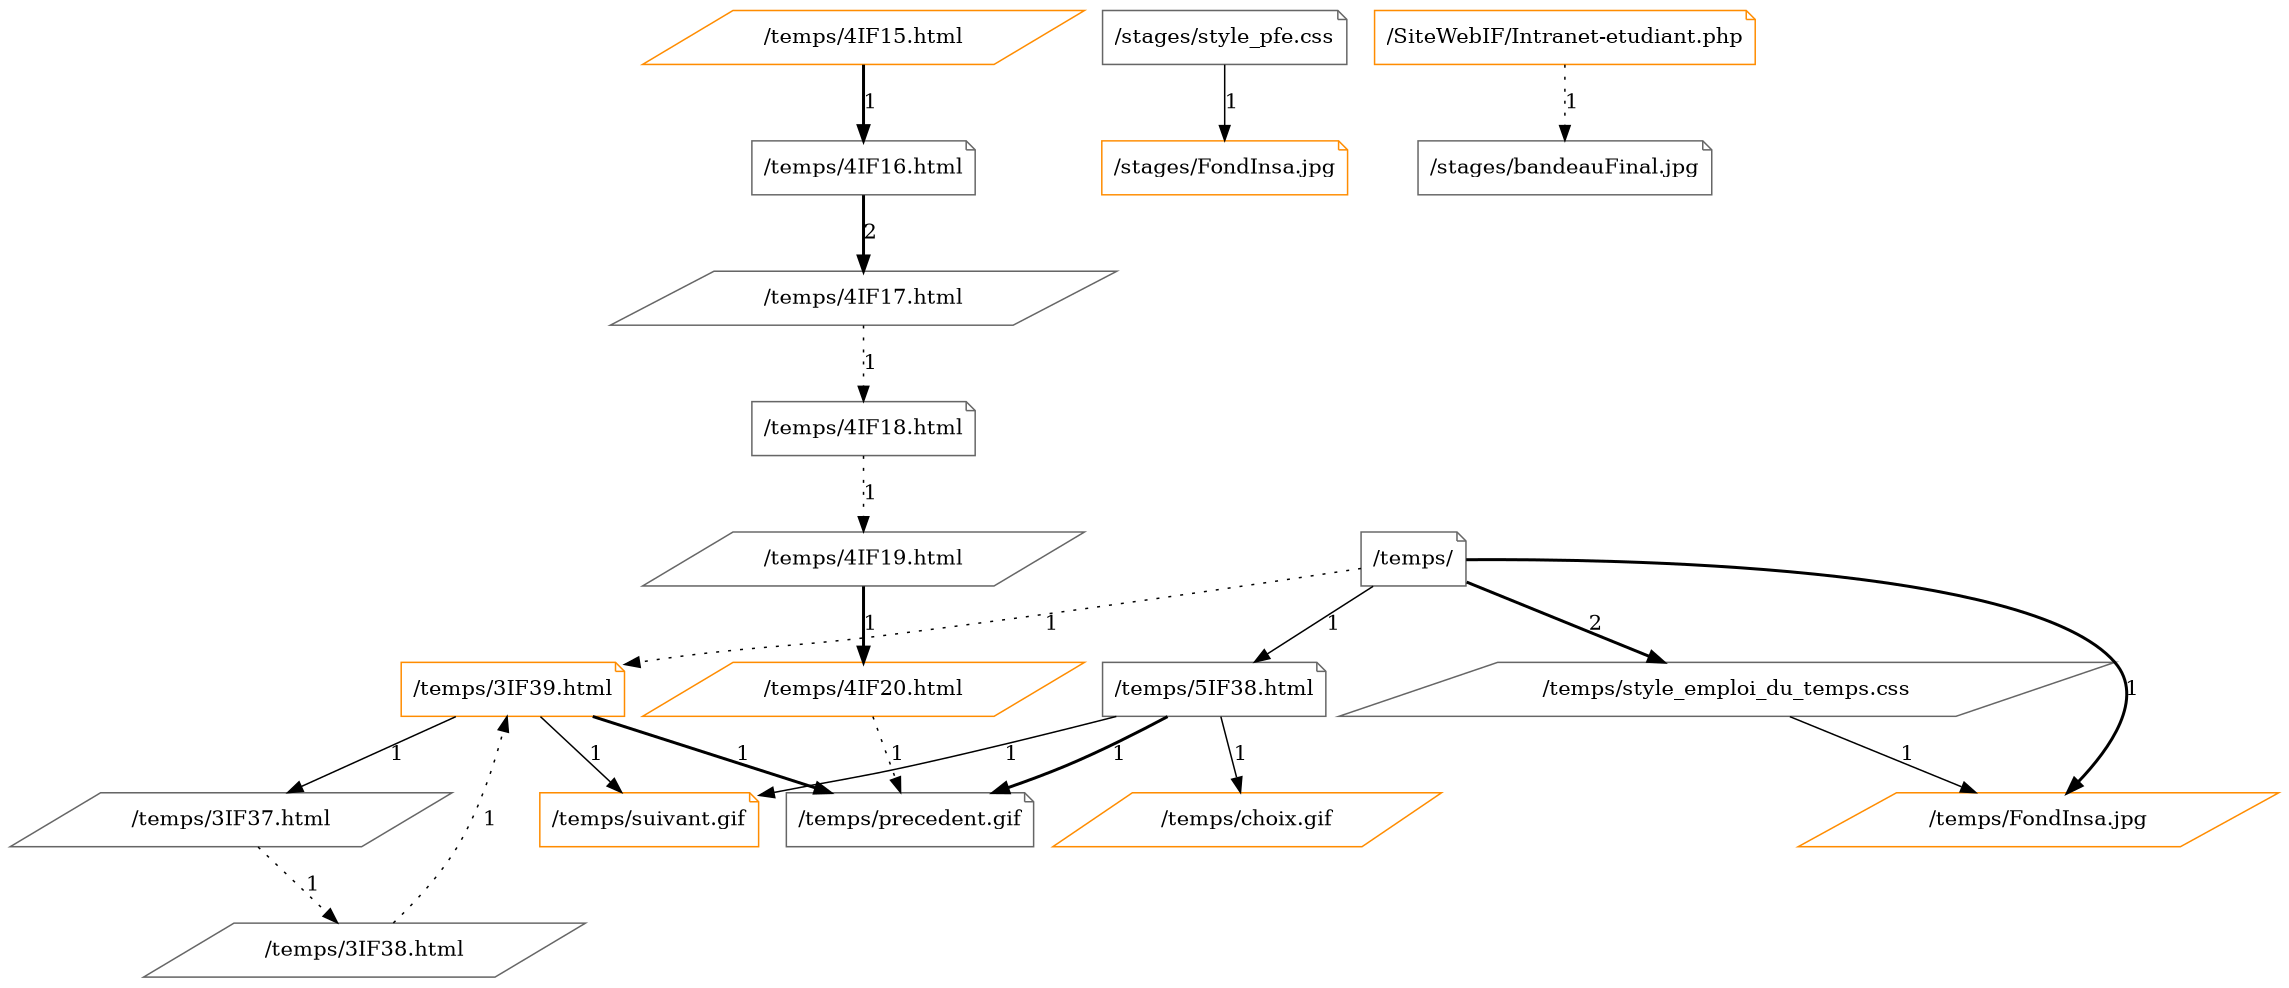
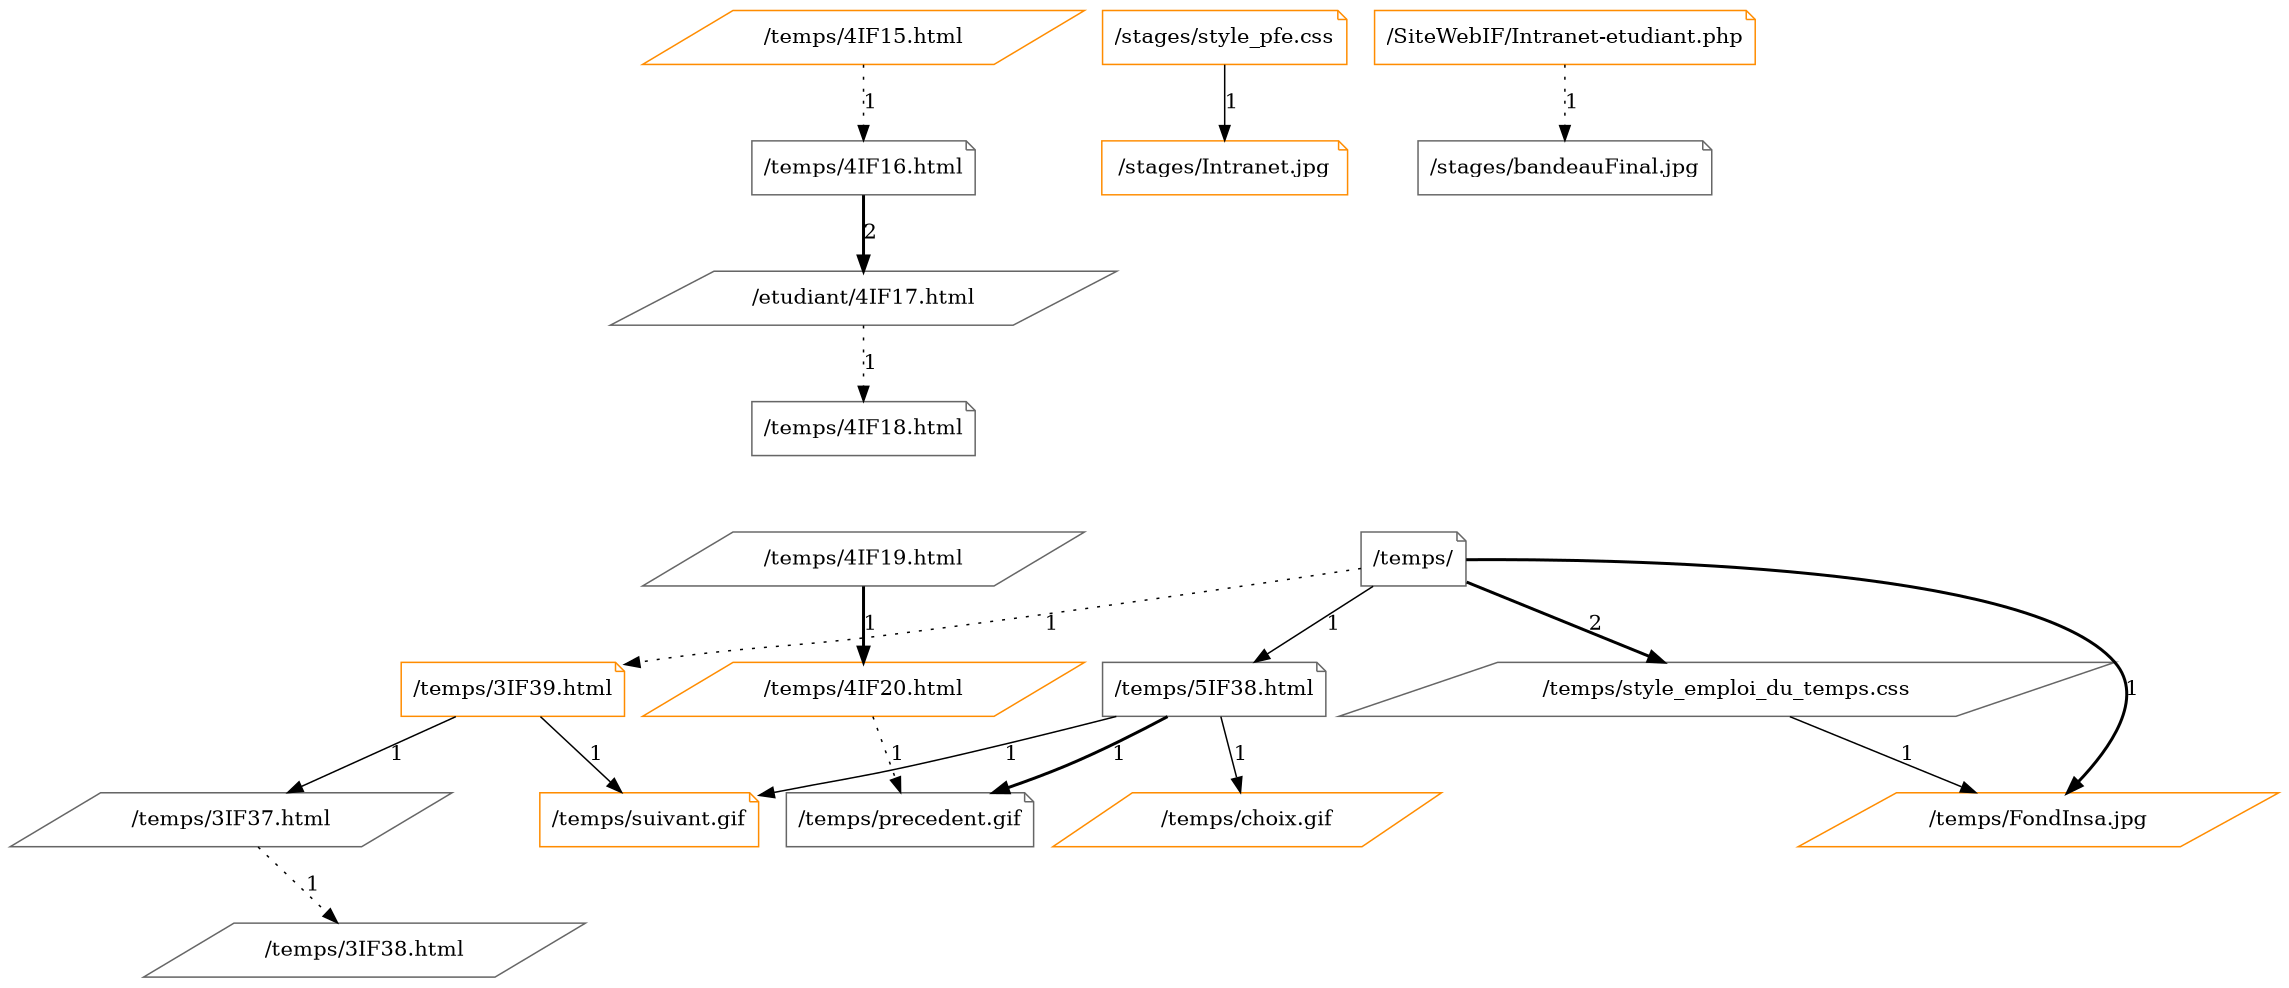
node "/stages/style_pfe.css": color gray40 -> darkorange
edge "/temps/4IF15.html" -> "/temps/4IF16.html": style bold -> dotted
node "/stages/FondInsa.jpg": label "/stages/FondInsa.jpg" -> "/stages/Intranet.jpg"
node "/temps/4IF17.html": label "/temps/4IF17.html" -> "/etudiant/4IF17.html"
edge "/temps/4IF18.html" -> "/temps/4IF19.html": removed, label "1"
edge "/temps/3IF39.html" -> "/temps/precedent.gif": removed, label "1"
edge "/temps/3IF38.html" -> "/temps/3IF39.html": removed, label "1"
